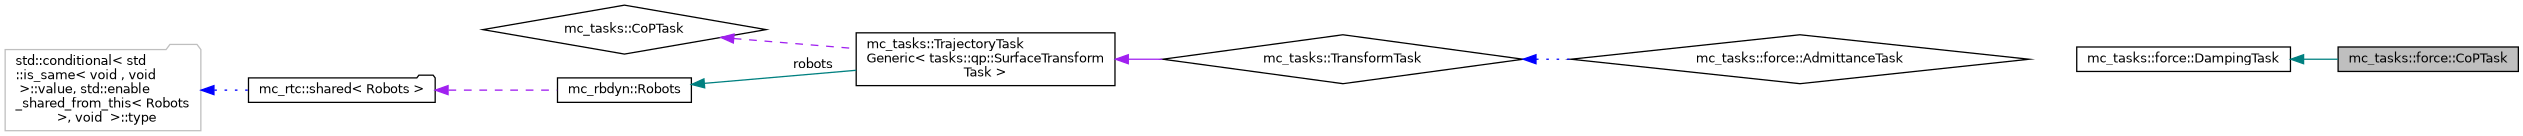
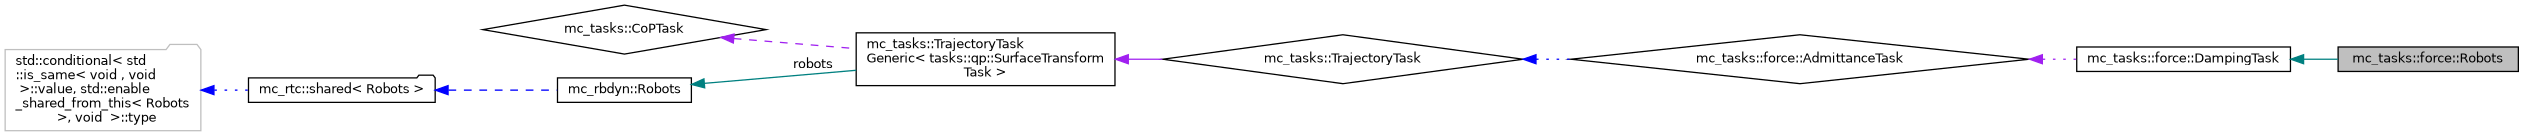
node "mc_tasks::TransformTask": label "mc_tasks::TransformTask" -> "mc_tasks::TrajectoryTask"
edge "mc_tasks::force::DampingTask" -> "mc_tasks::force::AdmittanceTask": added
node "mc_tasks::force::CoPTask": label "mc_tasks::force::CoPTask" -> "mc_tasks::force::Robots"
edge "mc_rbdyn::Robots" -> "mc_rtc::shared< Robots >": color purple -> blue
